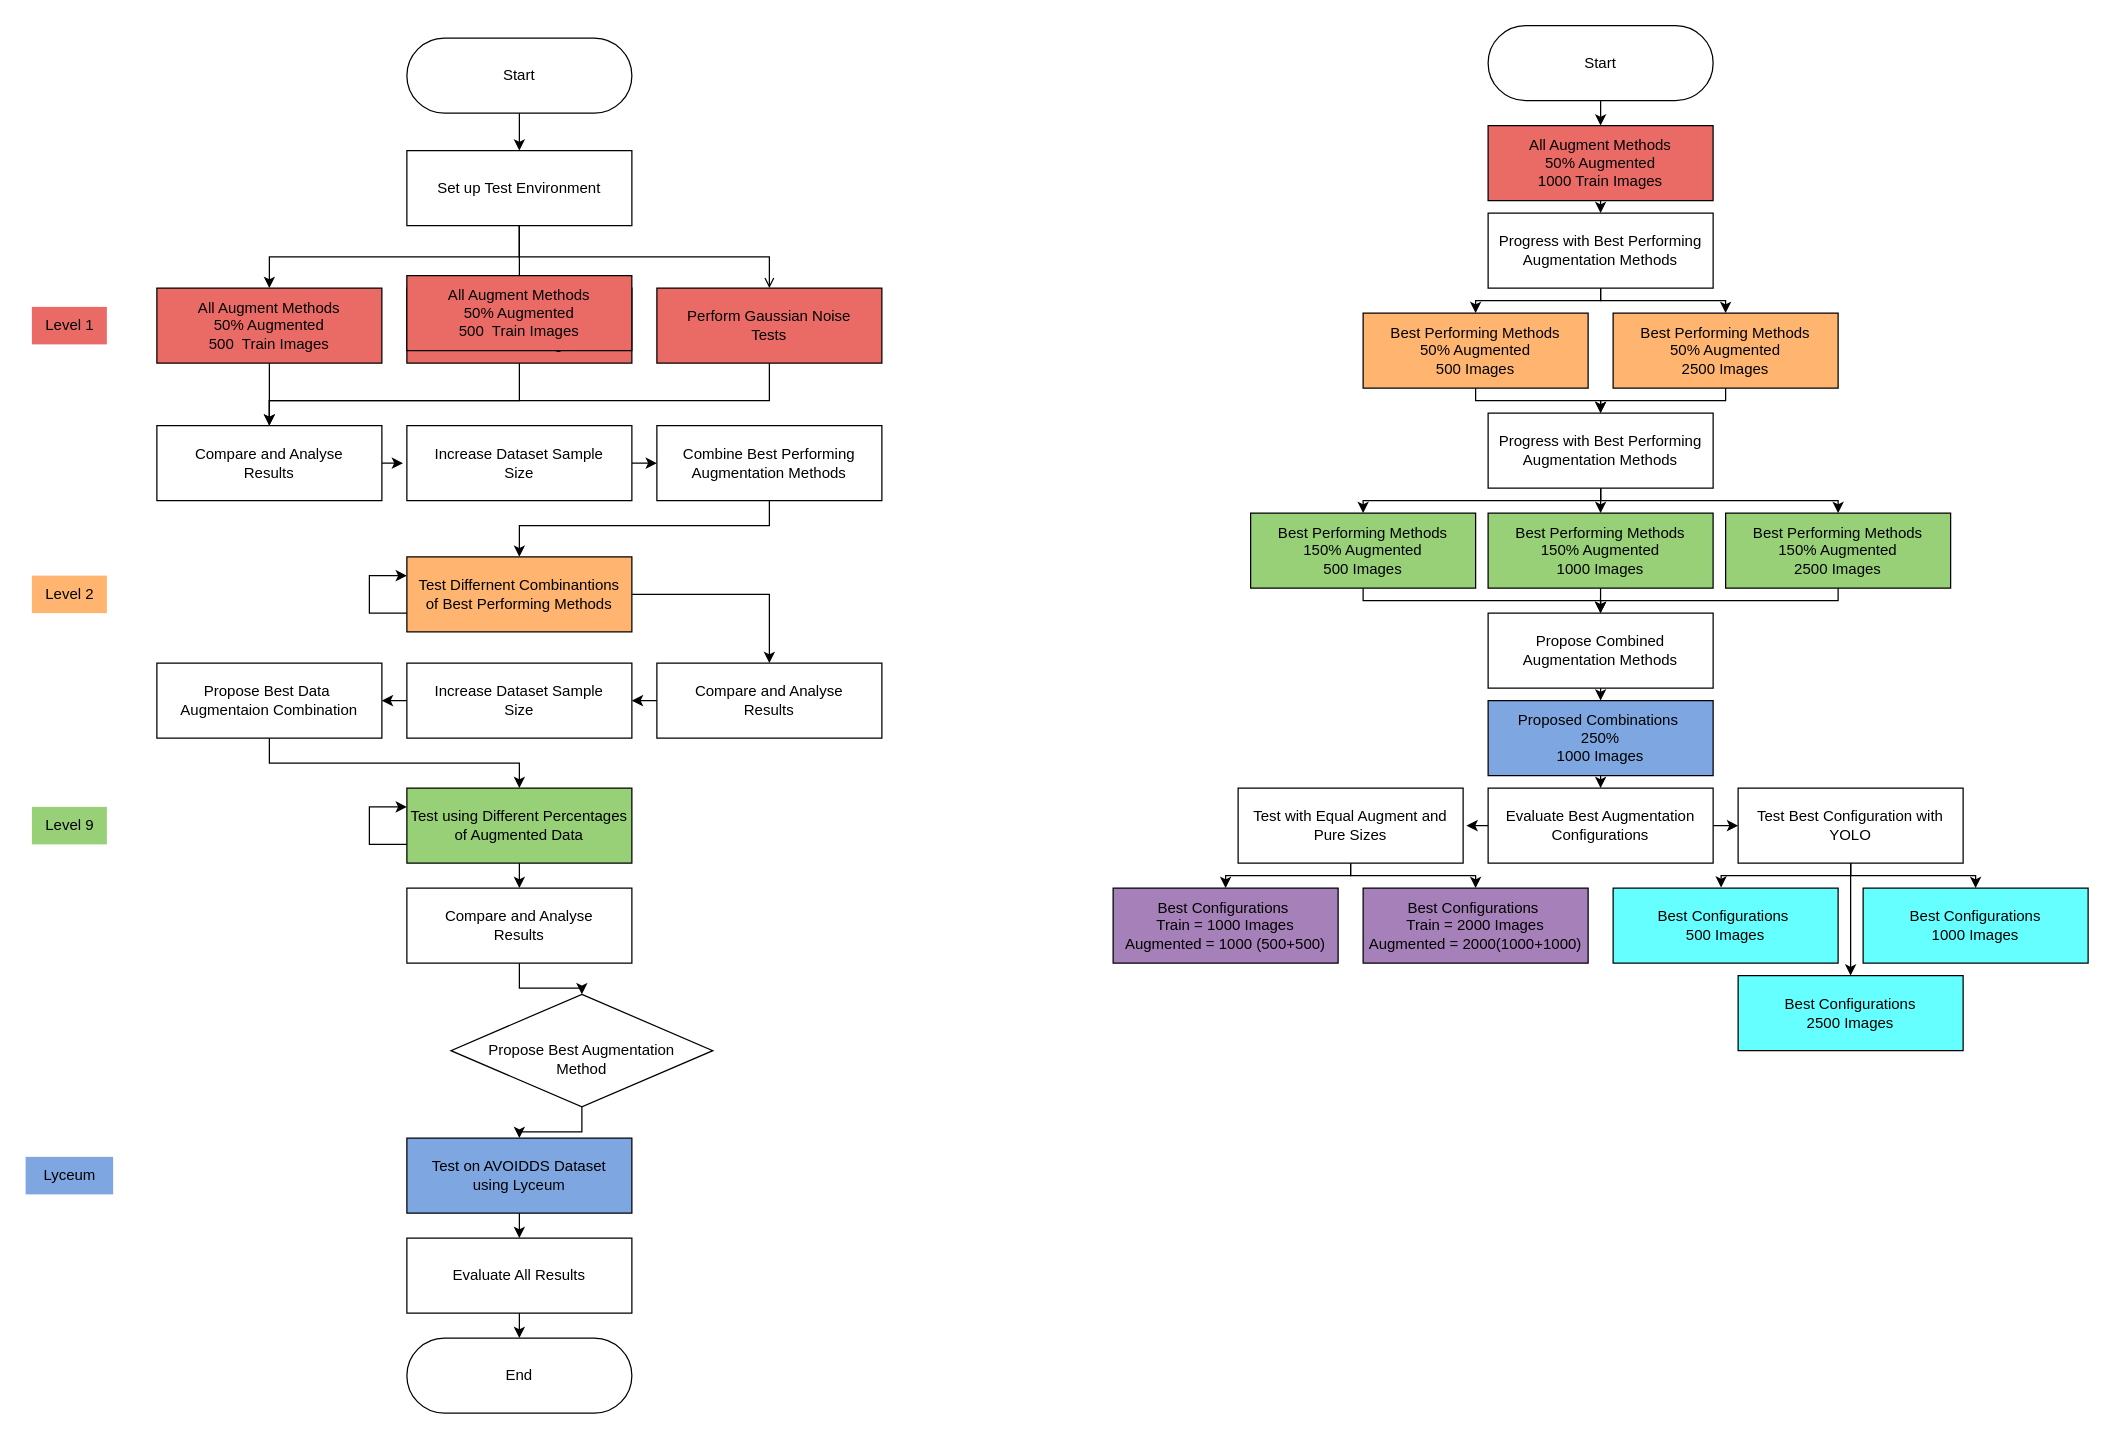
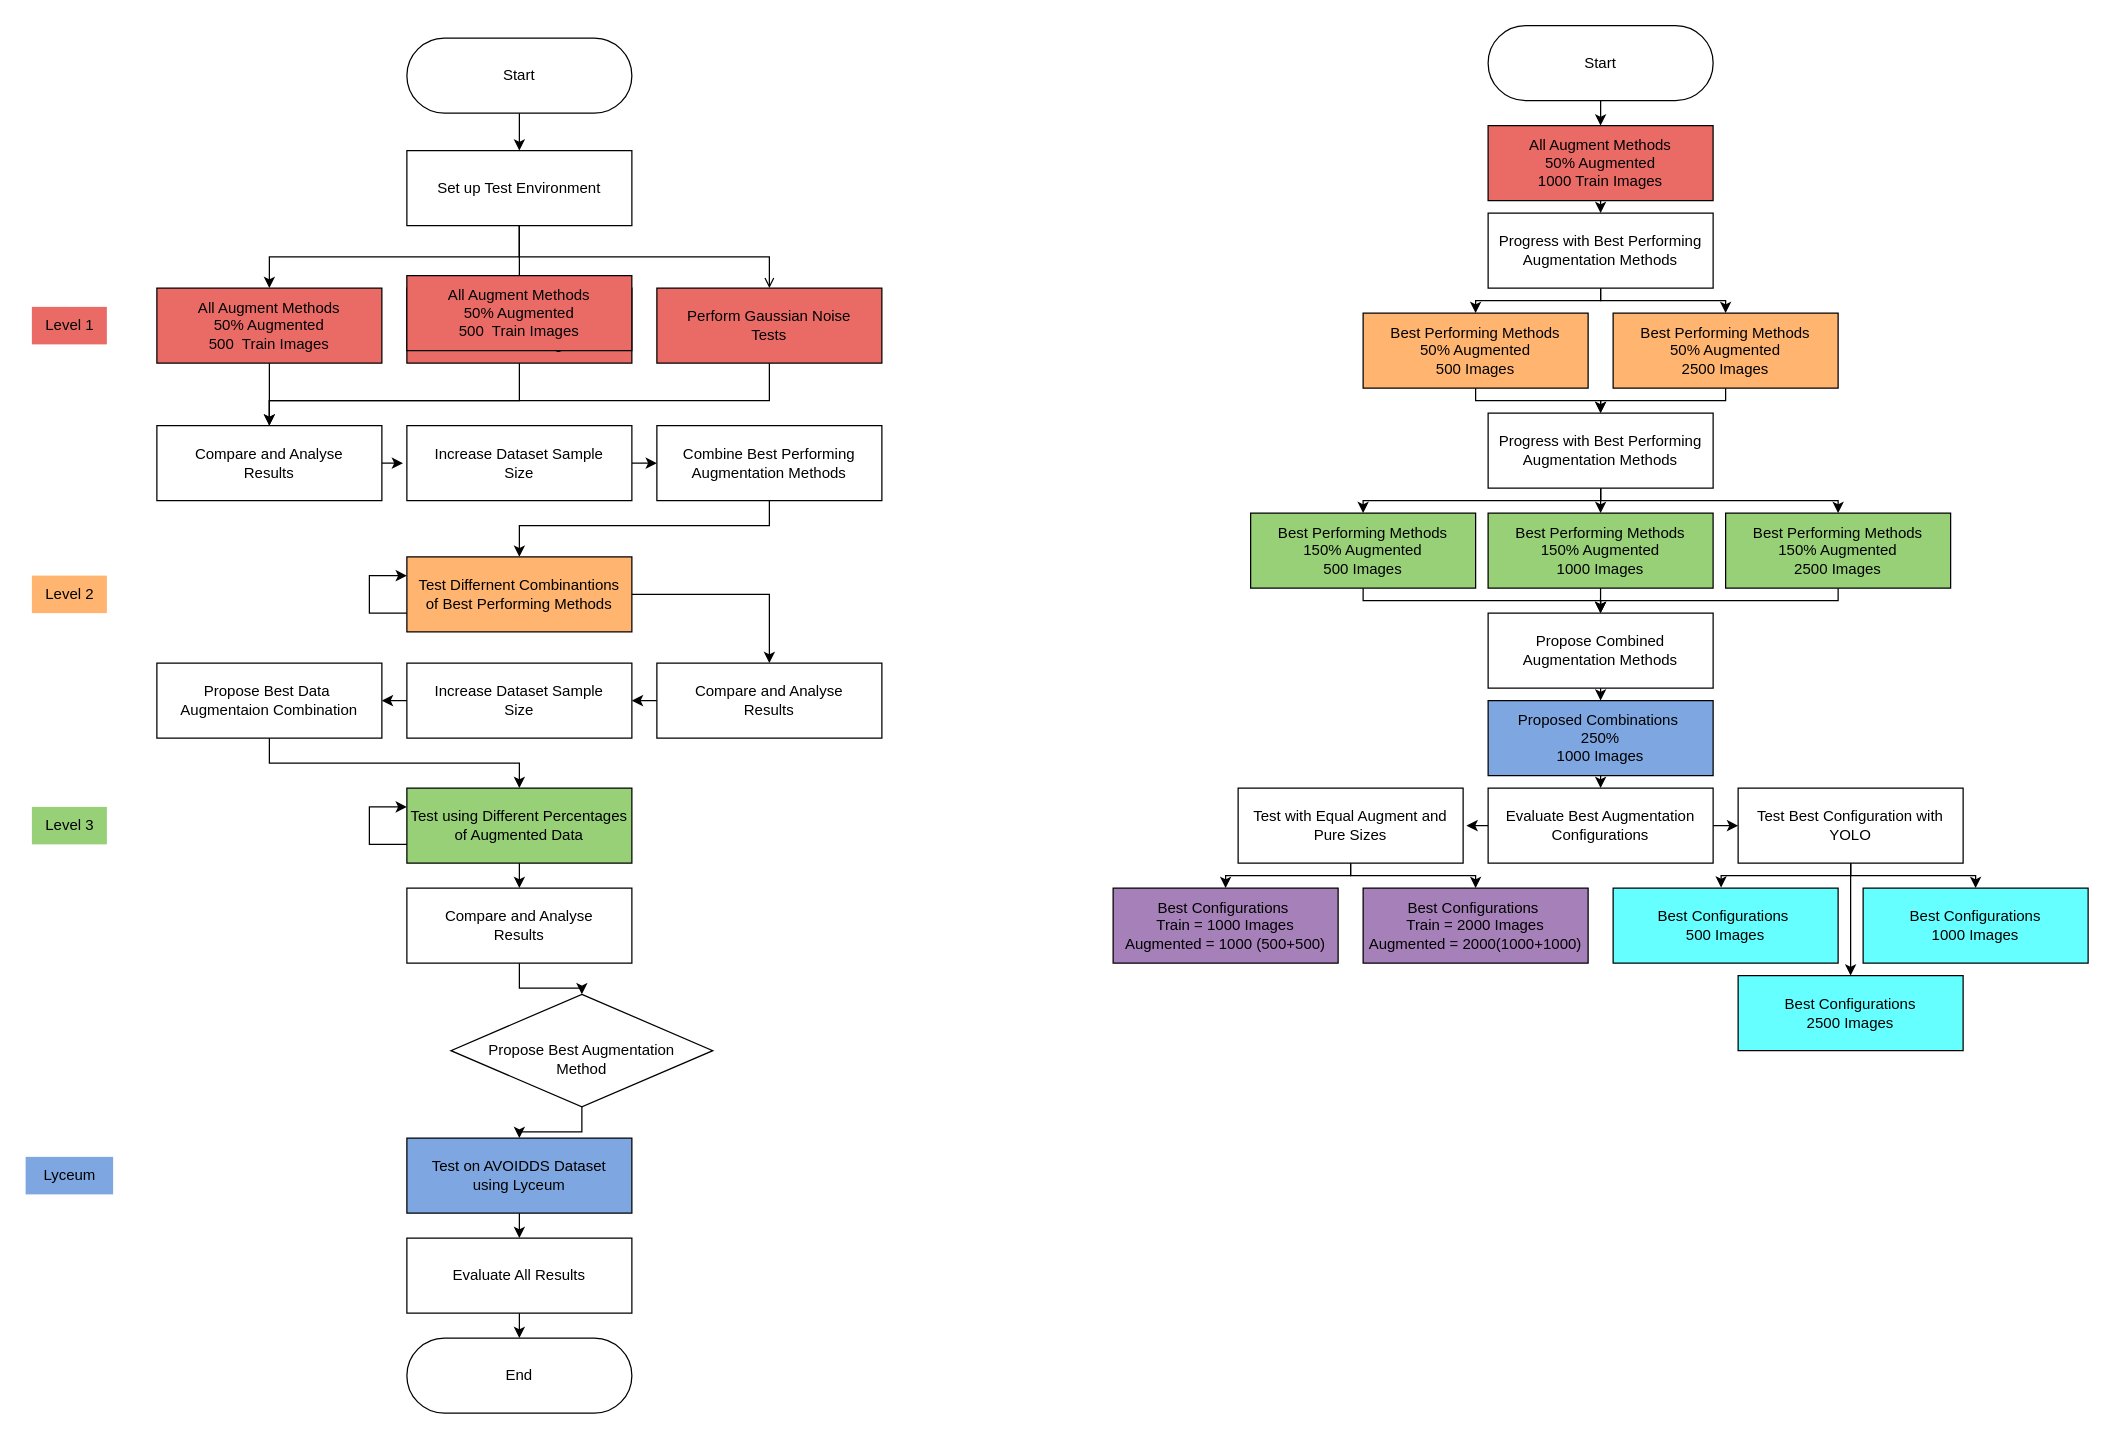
node "Level 9": label "Level 9" -> "Level 3"
